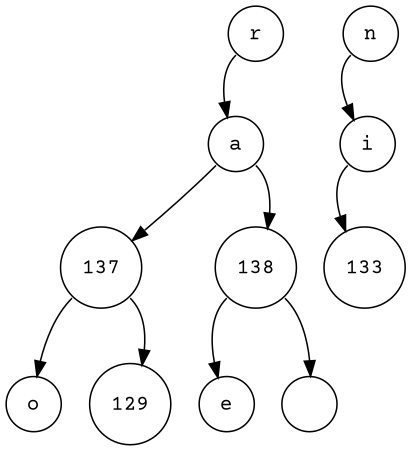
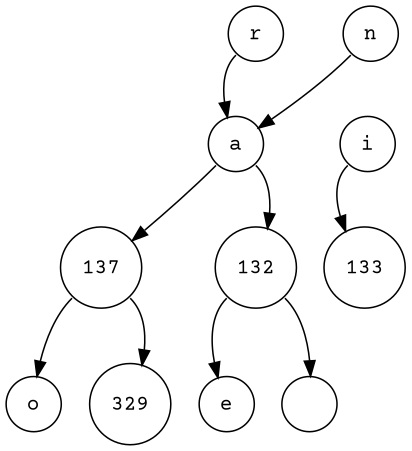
edge "n" -> "i": now "n" -> "a"
node "138": label "138" -> "132"
node "129": label "129" -> "329"
